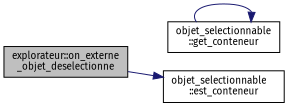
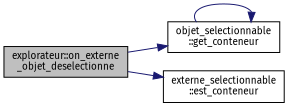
edge "explorateur::on_externe _objet_deselectionne" -> "objet_selectionnable ::get_conteneur": added
node "objet_selectionnable ::est_conteneur": label "objet_selectionnable ::est_conteneur" -> "externe_selectionnable ::est_conteneur"
